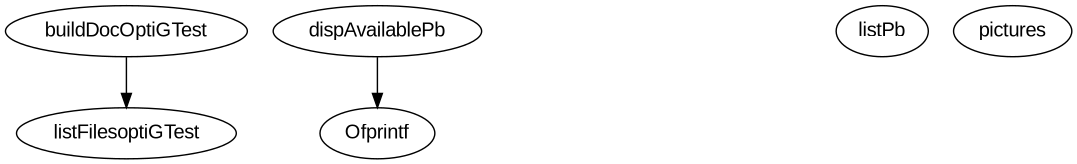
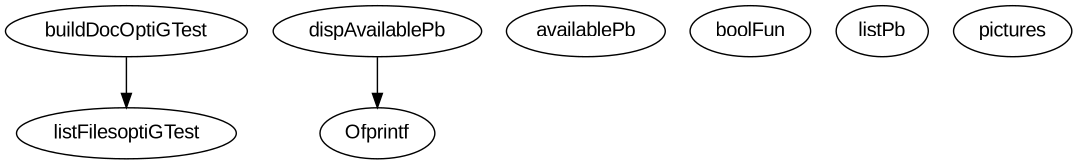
node "availablePb": added
node "boolFun": added
